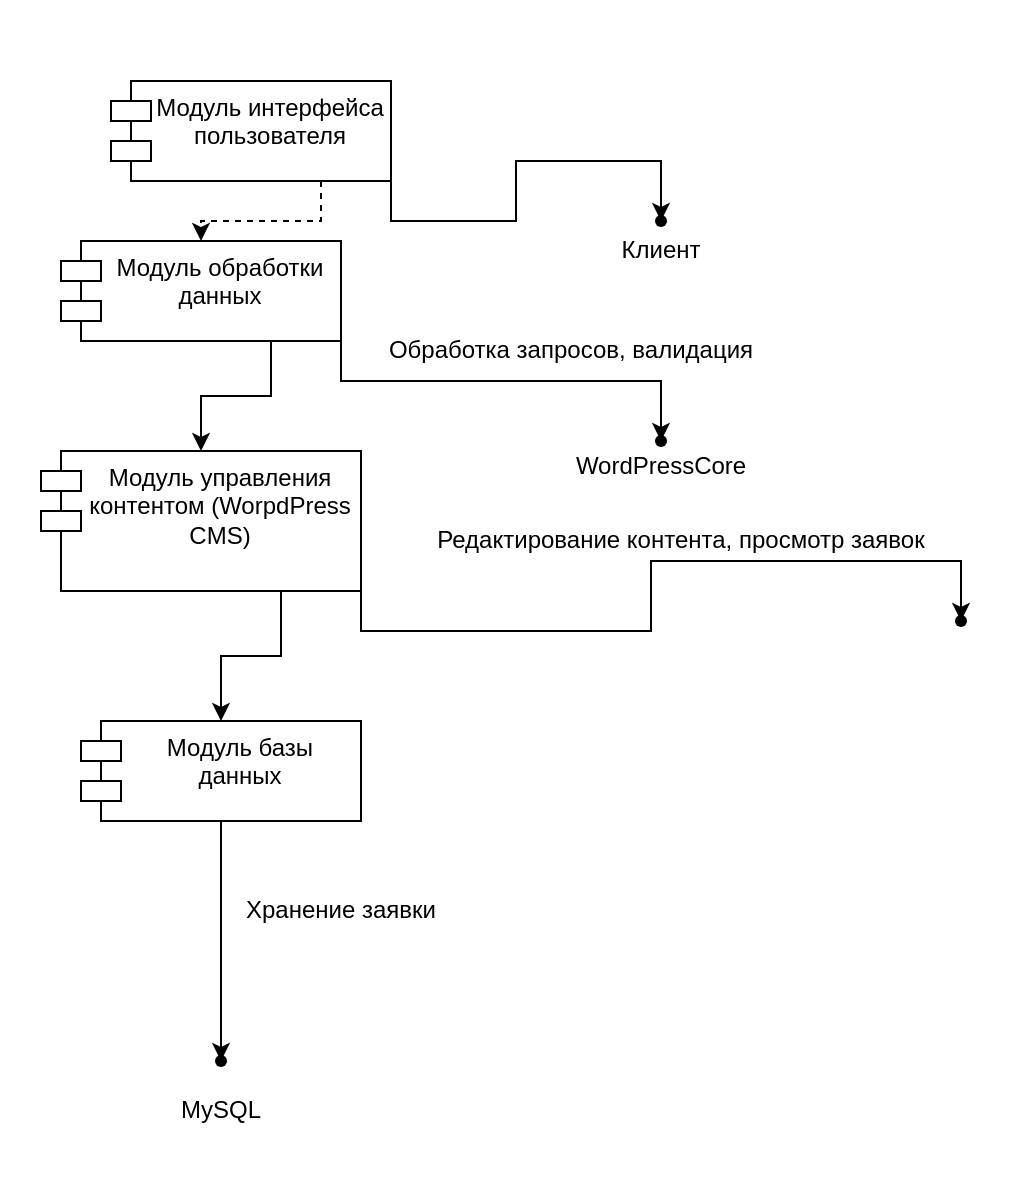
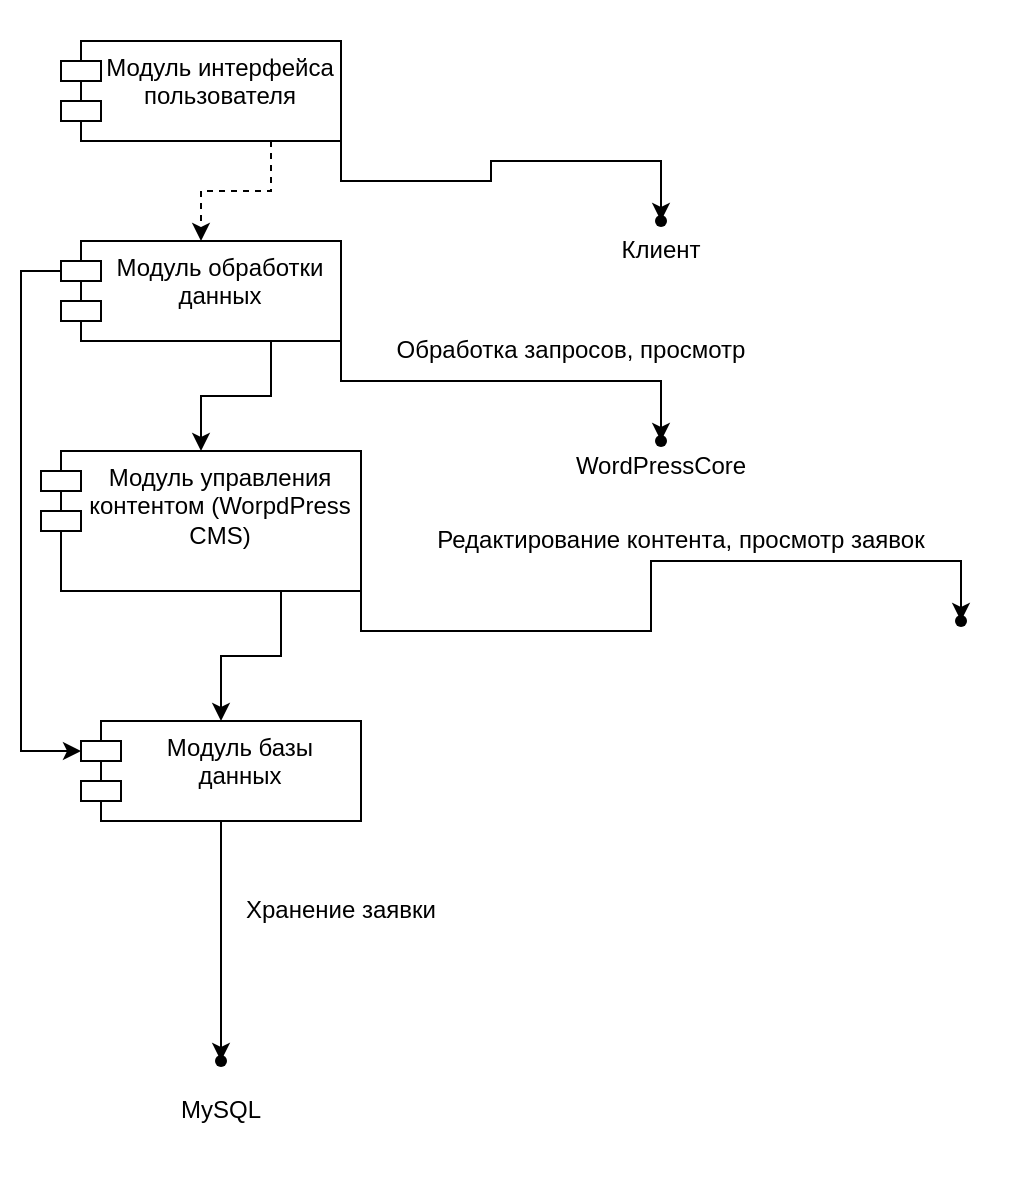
node "Модуль интерфейса пользователя": moved (251, 131) -> (201, 91)
node "Обработка запросов, валидация": label "Обработка запросов, валидация" -> "Обработка запросов, просмотр"
edge "Модуль обработки данных" -> "Модуль базы данных": added
